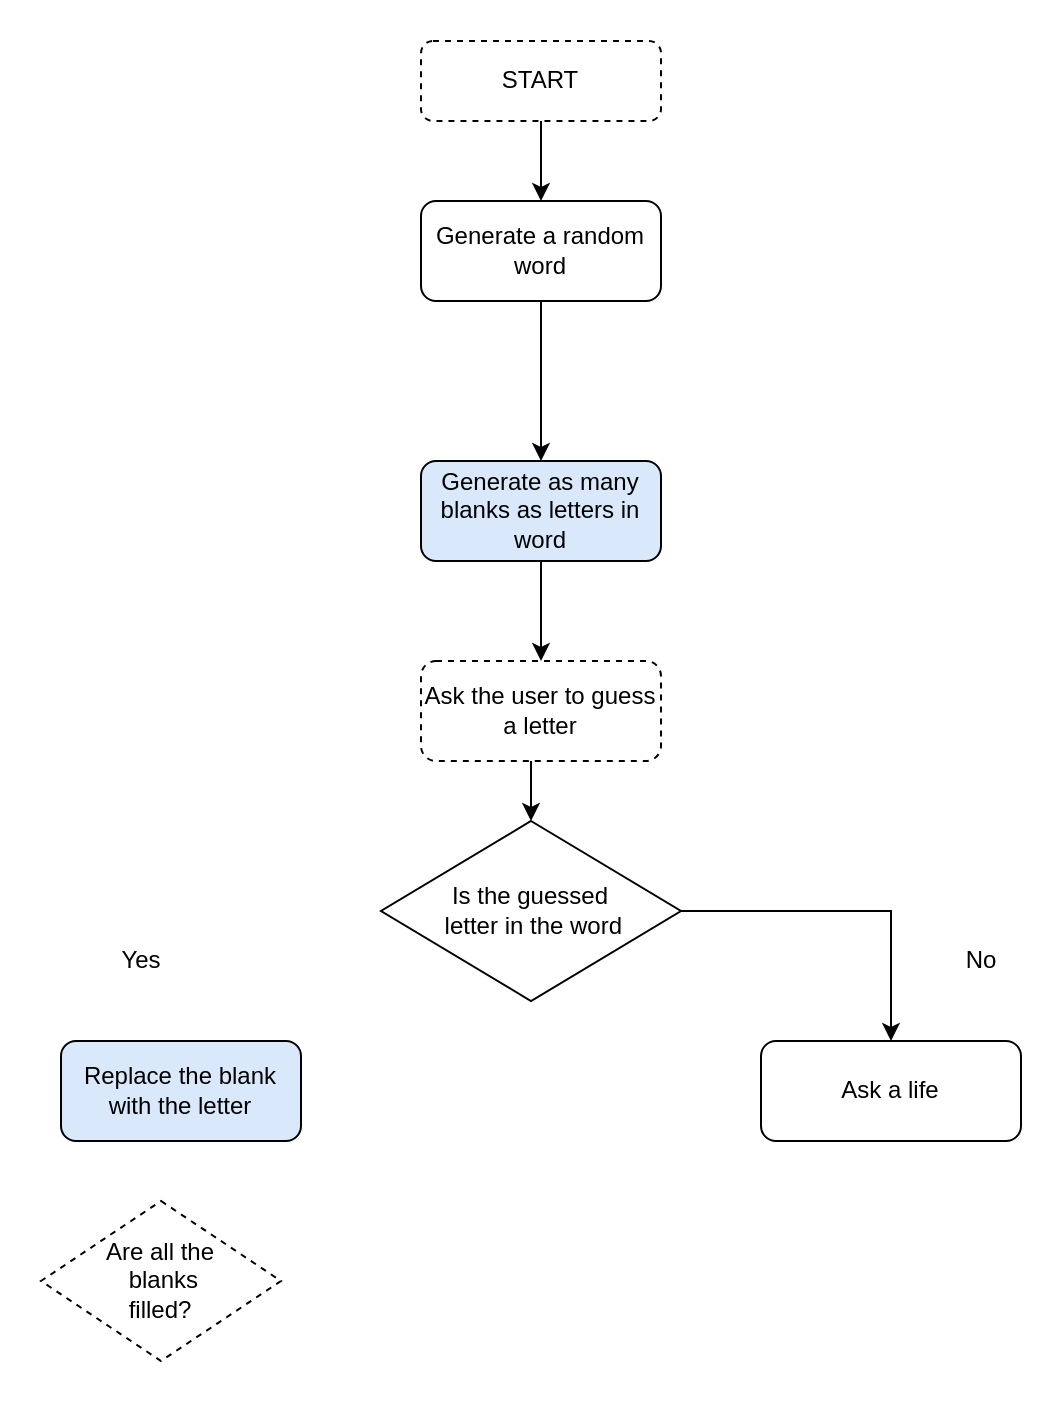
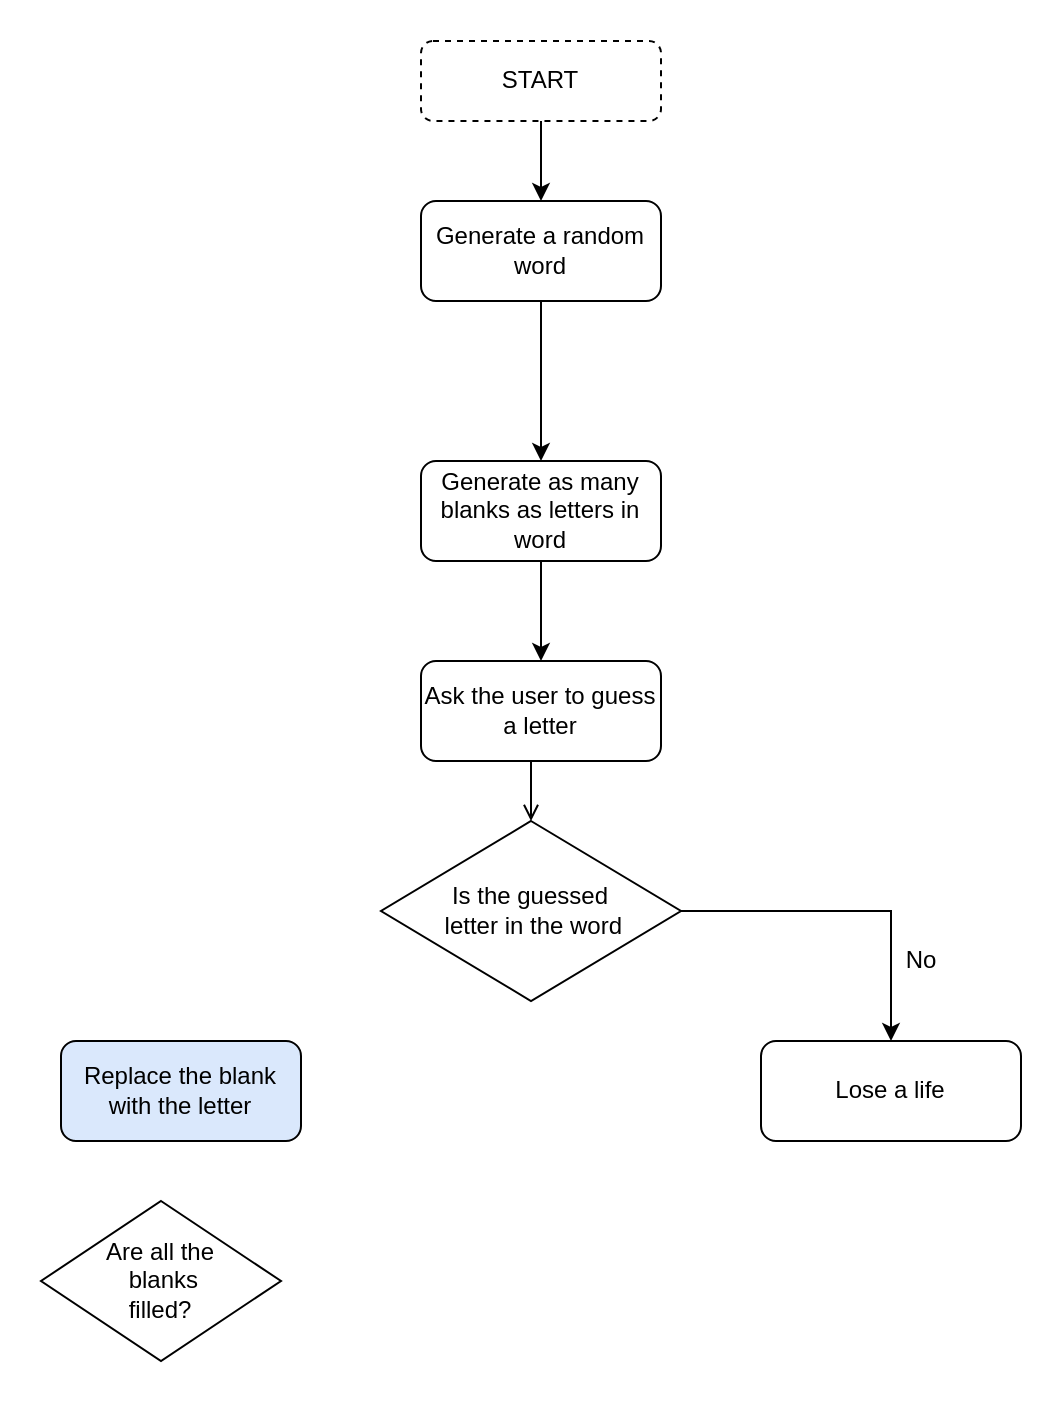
node "Generate as many blanks as letters in word": fillcolor #dae8fc -> #ffffff
node "Ask the user to guess a letter": style dashed -> solid
edge "Ask the user to guess a letter" -> "Is the guessed letter in the word": arrowhead classic -> open
node "Yes": removed
node "No": moved (981, 961) -> (921, 961)
node "Ask a life": label "Ask a life" -> "Lose a life"
node "Are all the blanks filled?": style dashed -> solid
